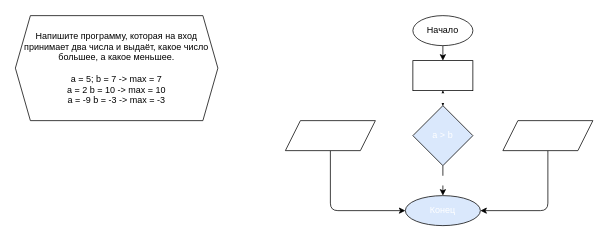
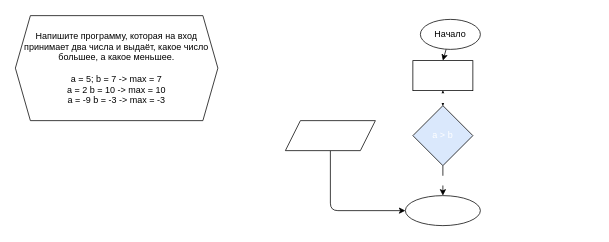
node "Начало": moved (443, 30) -> (450, 34)
node "max = b": removed
node "Конец": fillcolor #dae8fc -> #ffffff
edge "max = b" -> "Конец": removed
